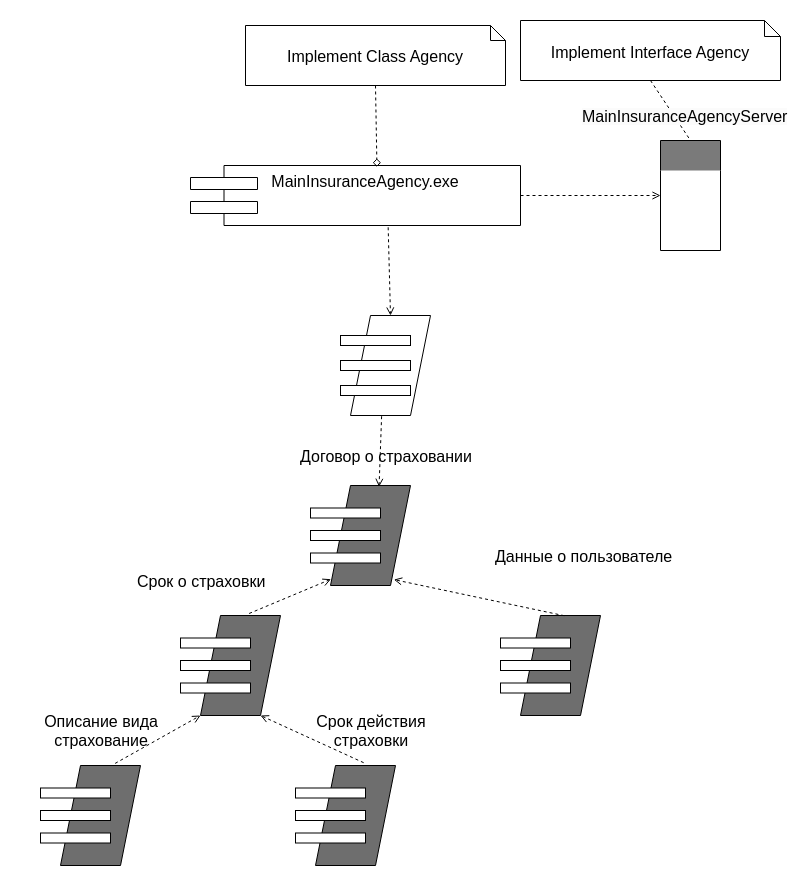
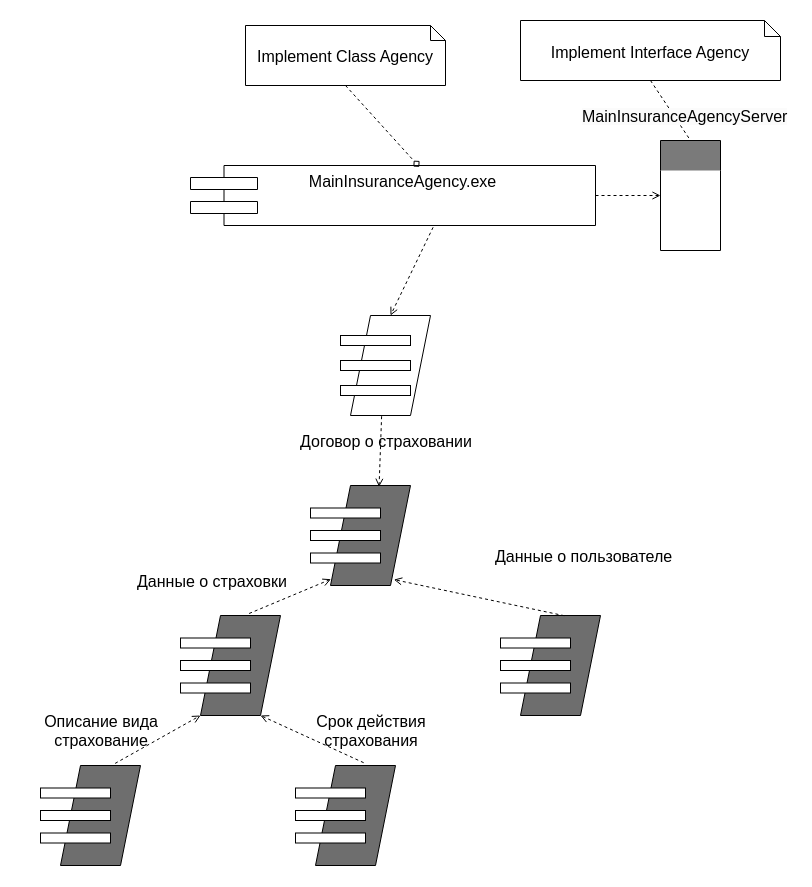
node "Implement Class Agency": size 260x60 -> 200x60
node "MainInsuranceAgency.exe": size 330x60 -> 405x60
node "Договор о страховании": moved (391, 456) -> (391, 441)
node "Срок о страховки": label "Срок о страховки" -> "Данные о страховки"
node "Срок действия страховки": label "Срок действия страховки" -> "Срок действия страхования"
